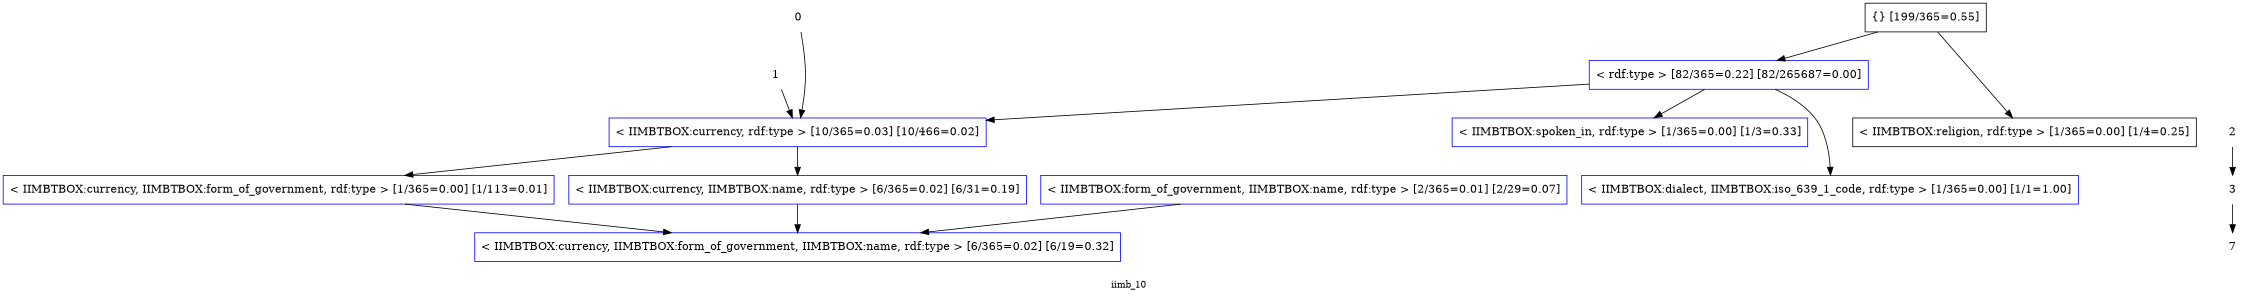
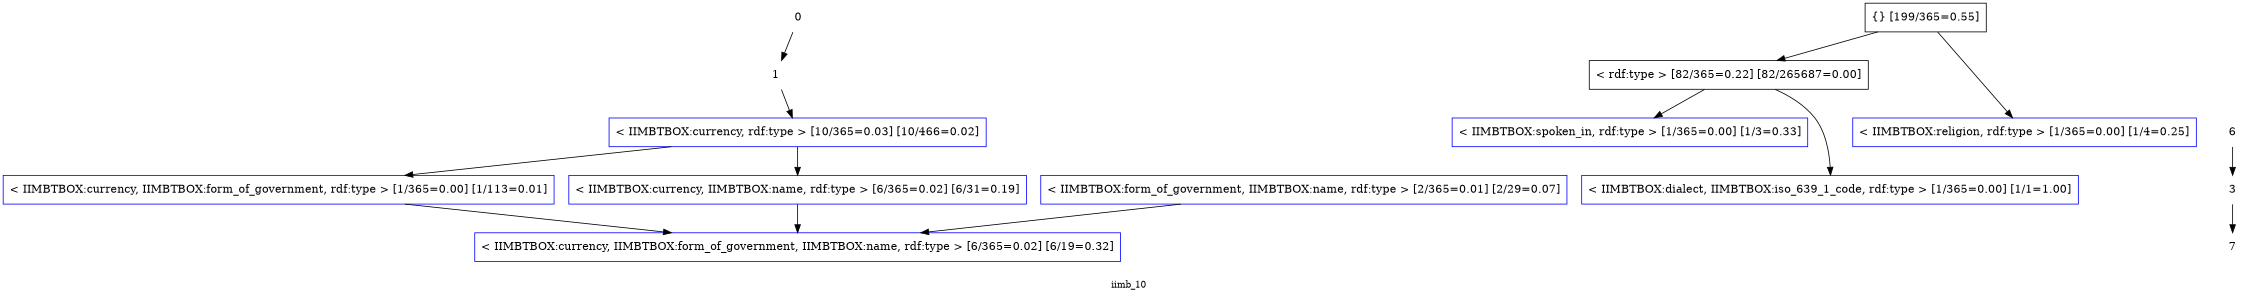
edge "0" -> "< IIMBTBOX:currency, rdf:type > [10/365=0.03] [10/466=0.02]": now "0" -> "1"
node "< rdf:type > [82/365=0.22] [82/265687=0.00]": color blue -> black
edge "< rdf:type > [82/365=0.22] [82/265687=0.00]" -> "< IIMBTBOX:currency, rdf:type > [10/365=0.03] [10/466=0.02]": removed
node "< IIMBTBOX:religion, rdf:type > [1/365=0.00] [1/4=0.25]": color black -> blue
node "2": label "2" -> "6"
